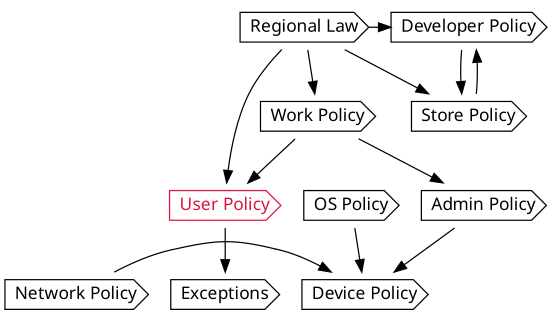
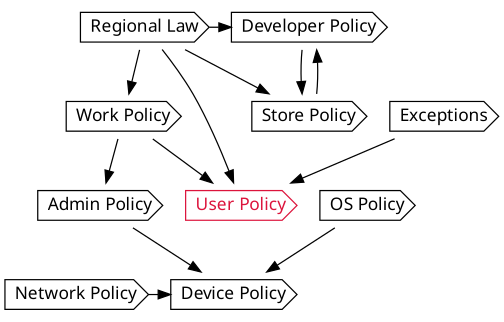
edge "User Policy" -> "Exceptions": reversed
